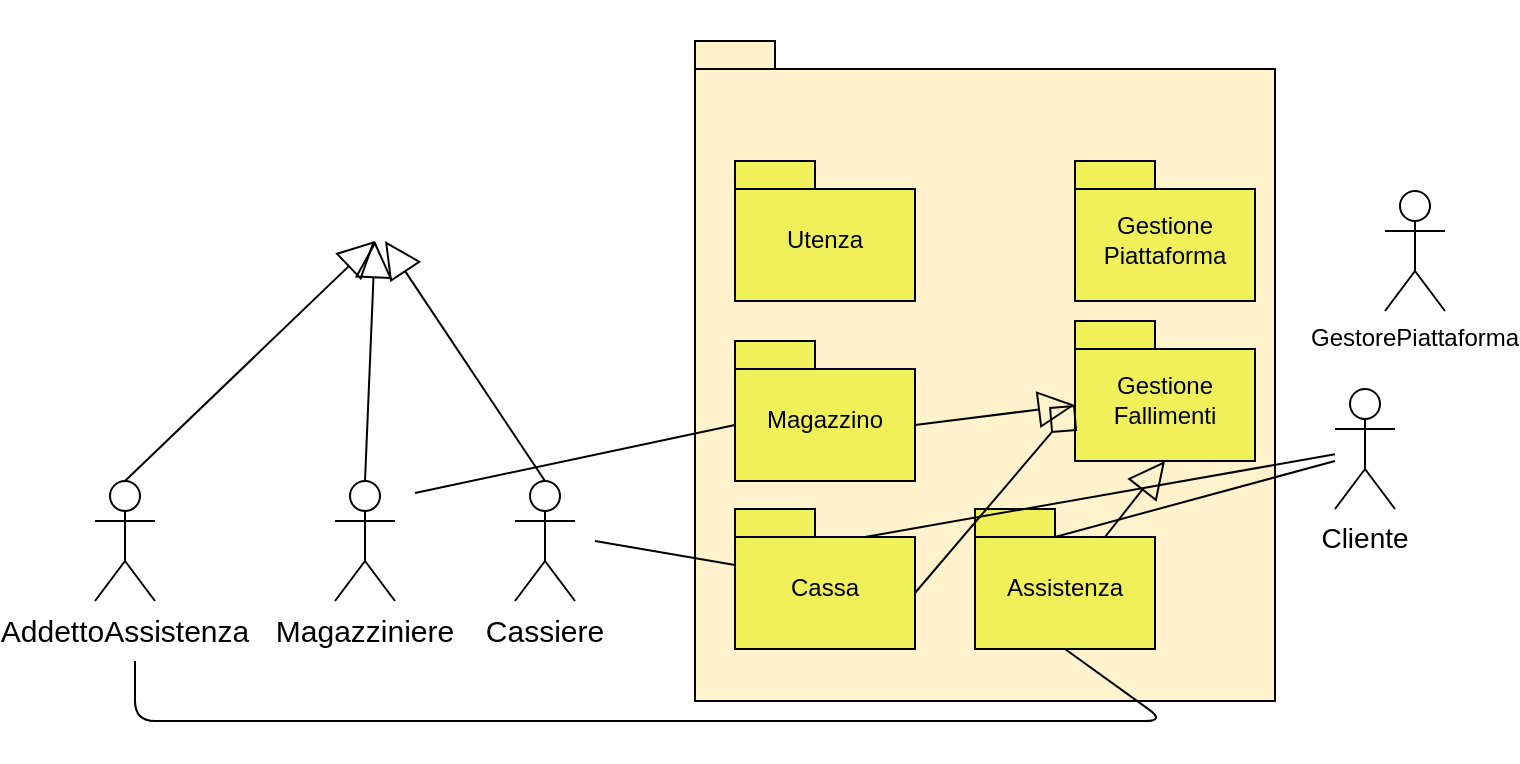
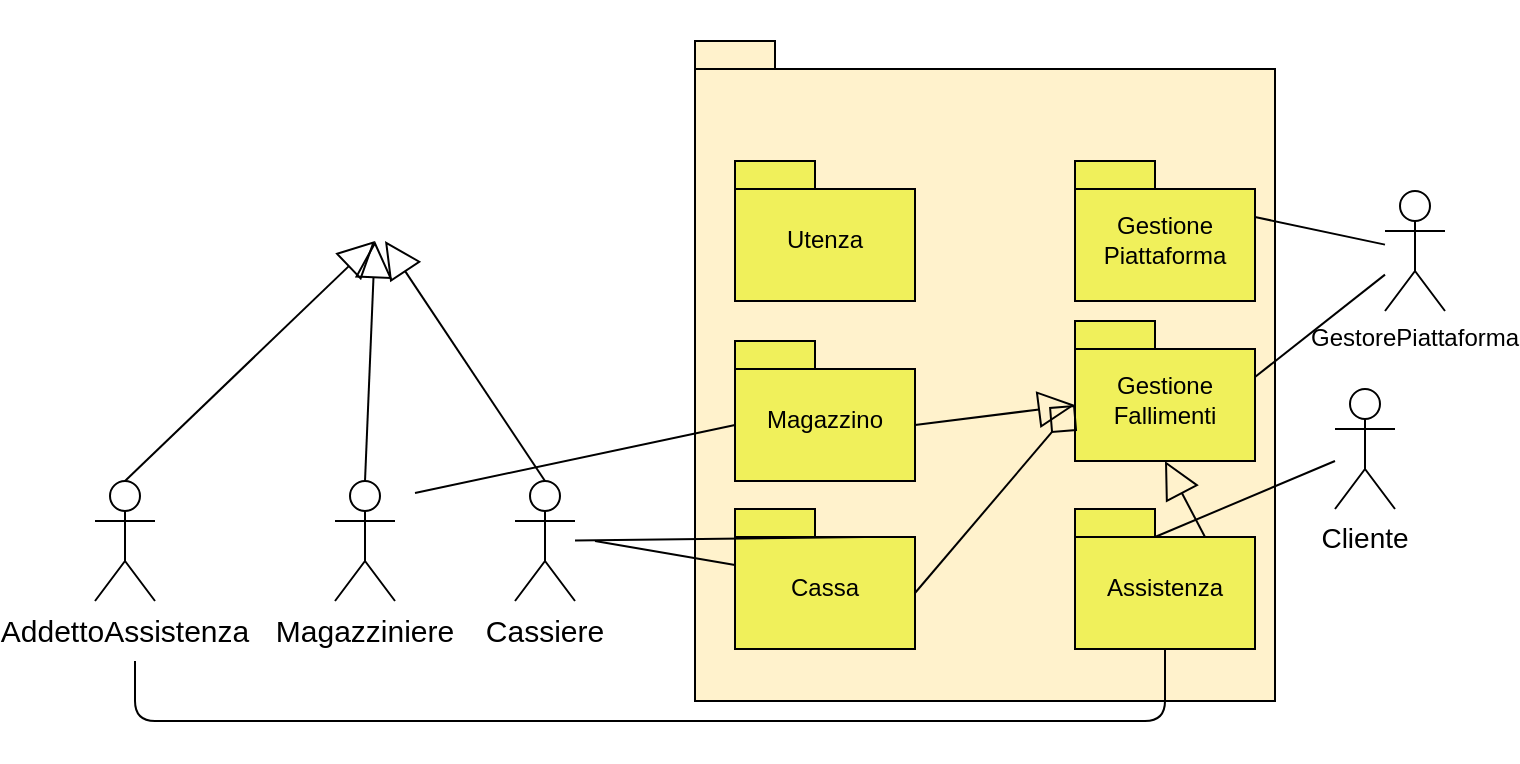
edge "Gestione Piattaforma" -- "GestorePiattaforma": added
edge "GestorePiattaforma" -- "Gestione Fallimenti": added
edge "Cliente" -- "Cassa": now "Cassiere" -- "Cassa"
node "Assistenza": moved (1065, 579) -> (1165, 579)
